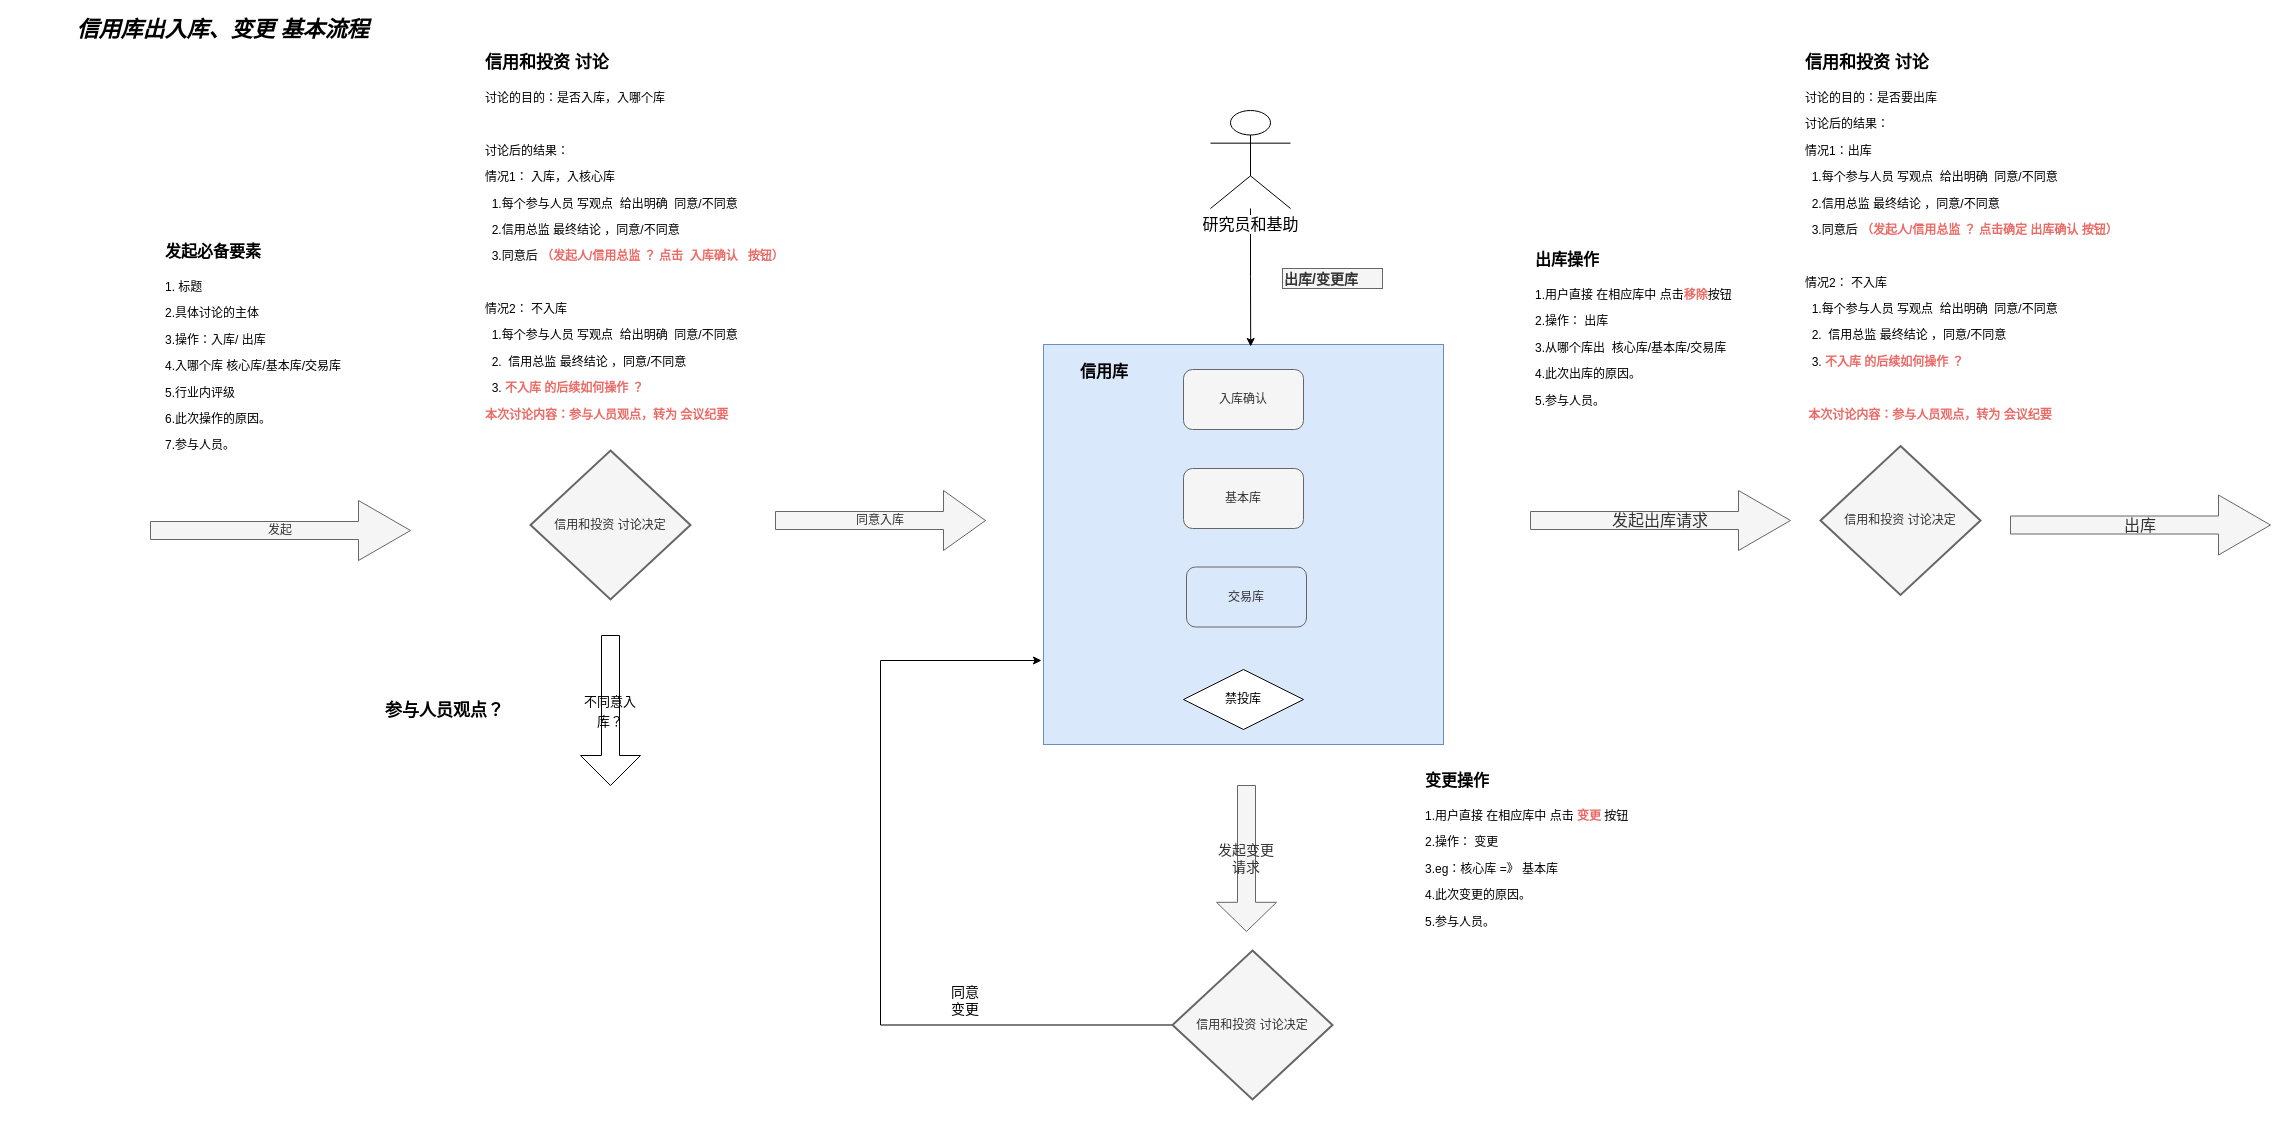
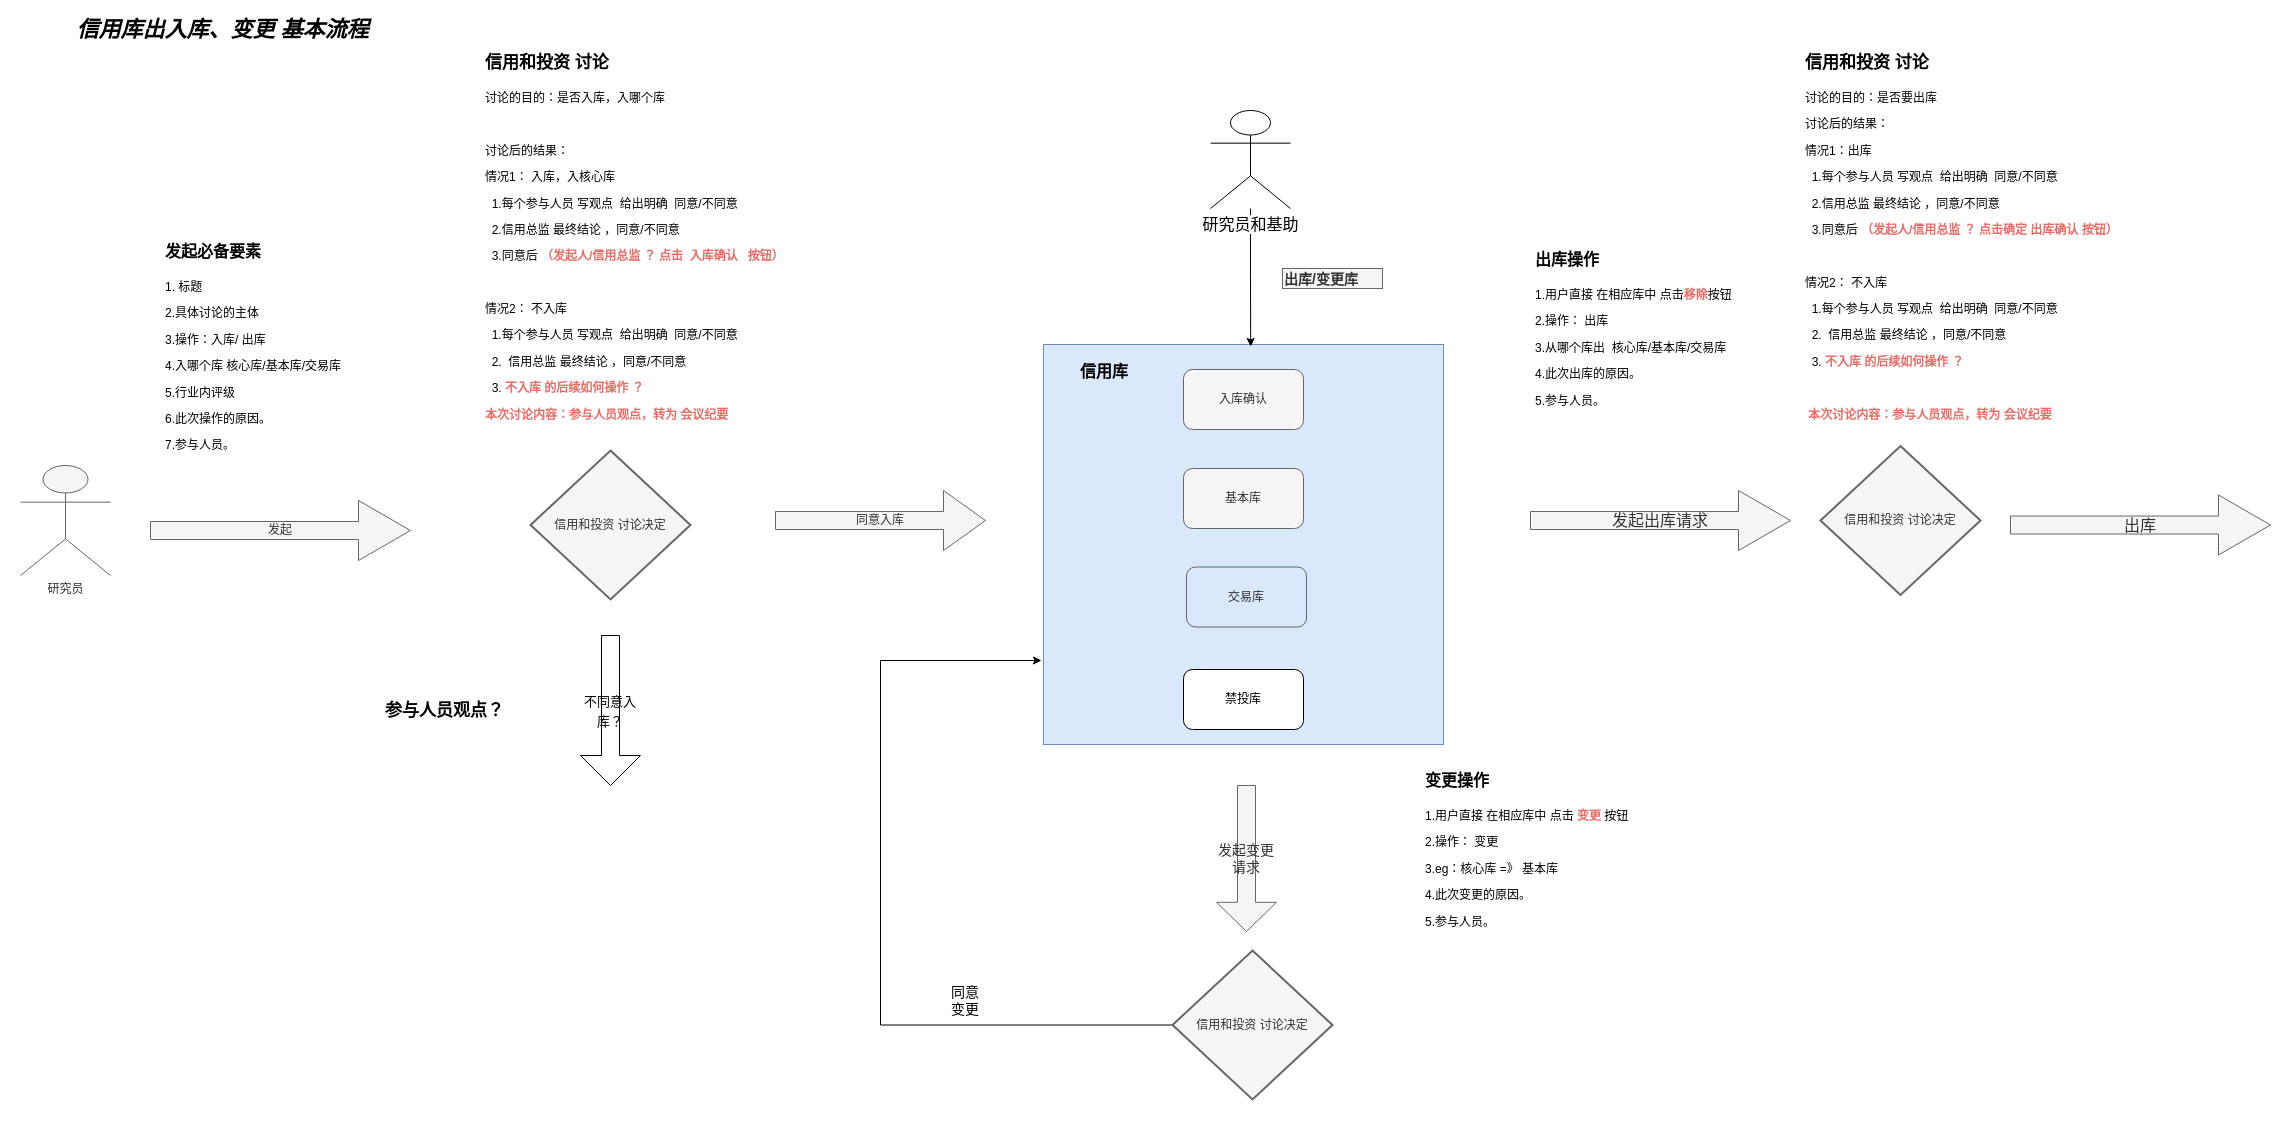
node "研究员": added
node "禁投库": shape diamond -> rounded rectangle
